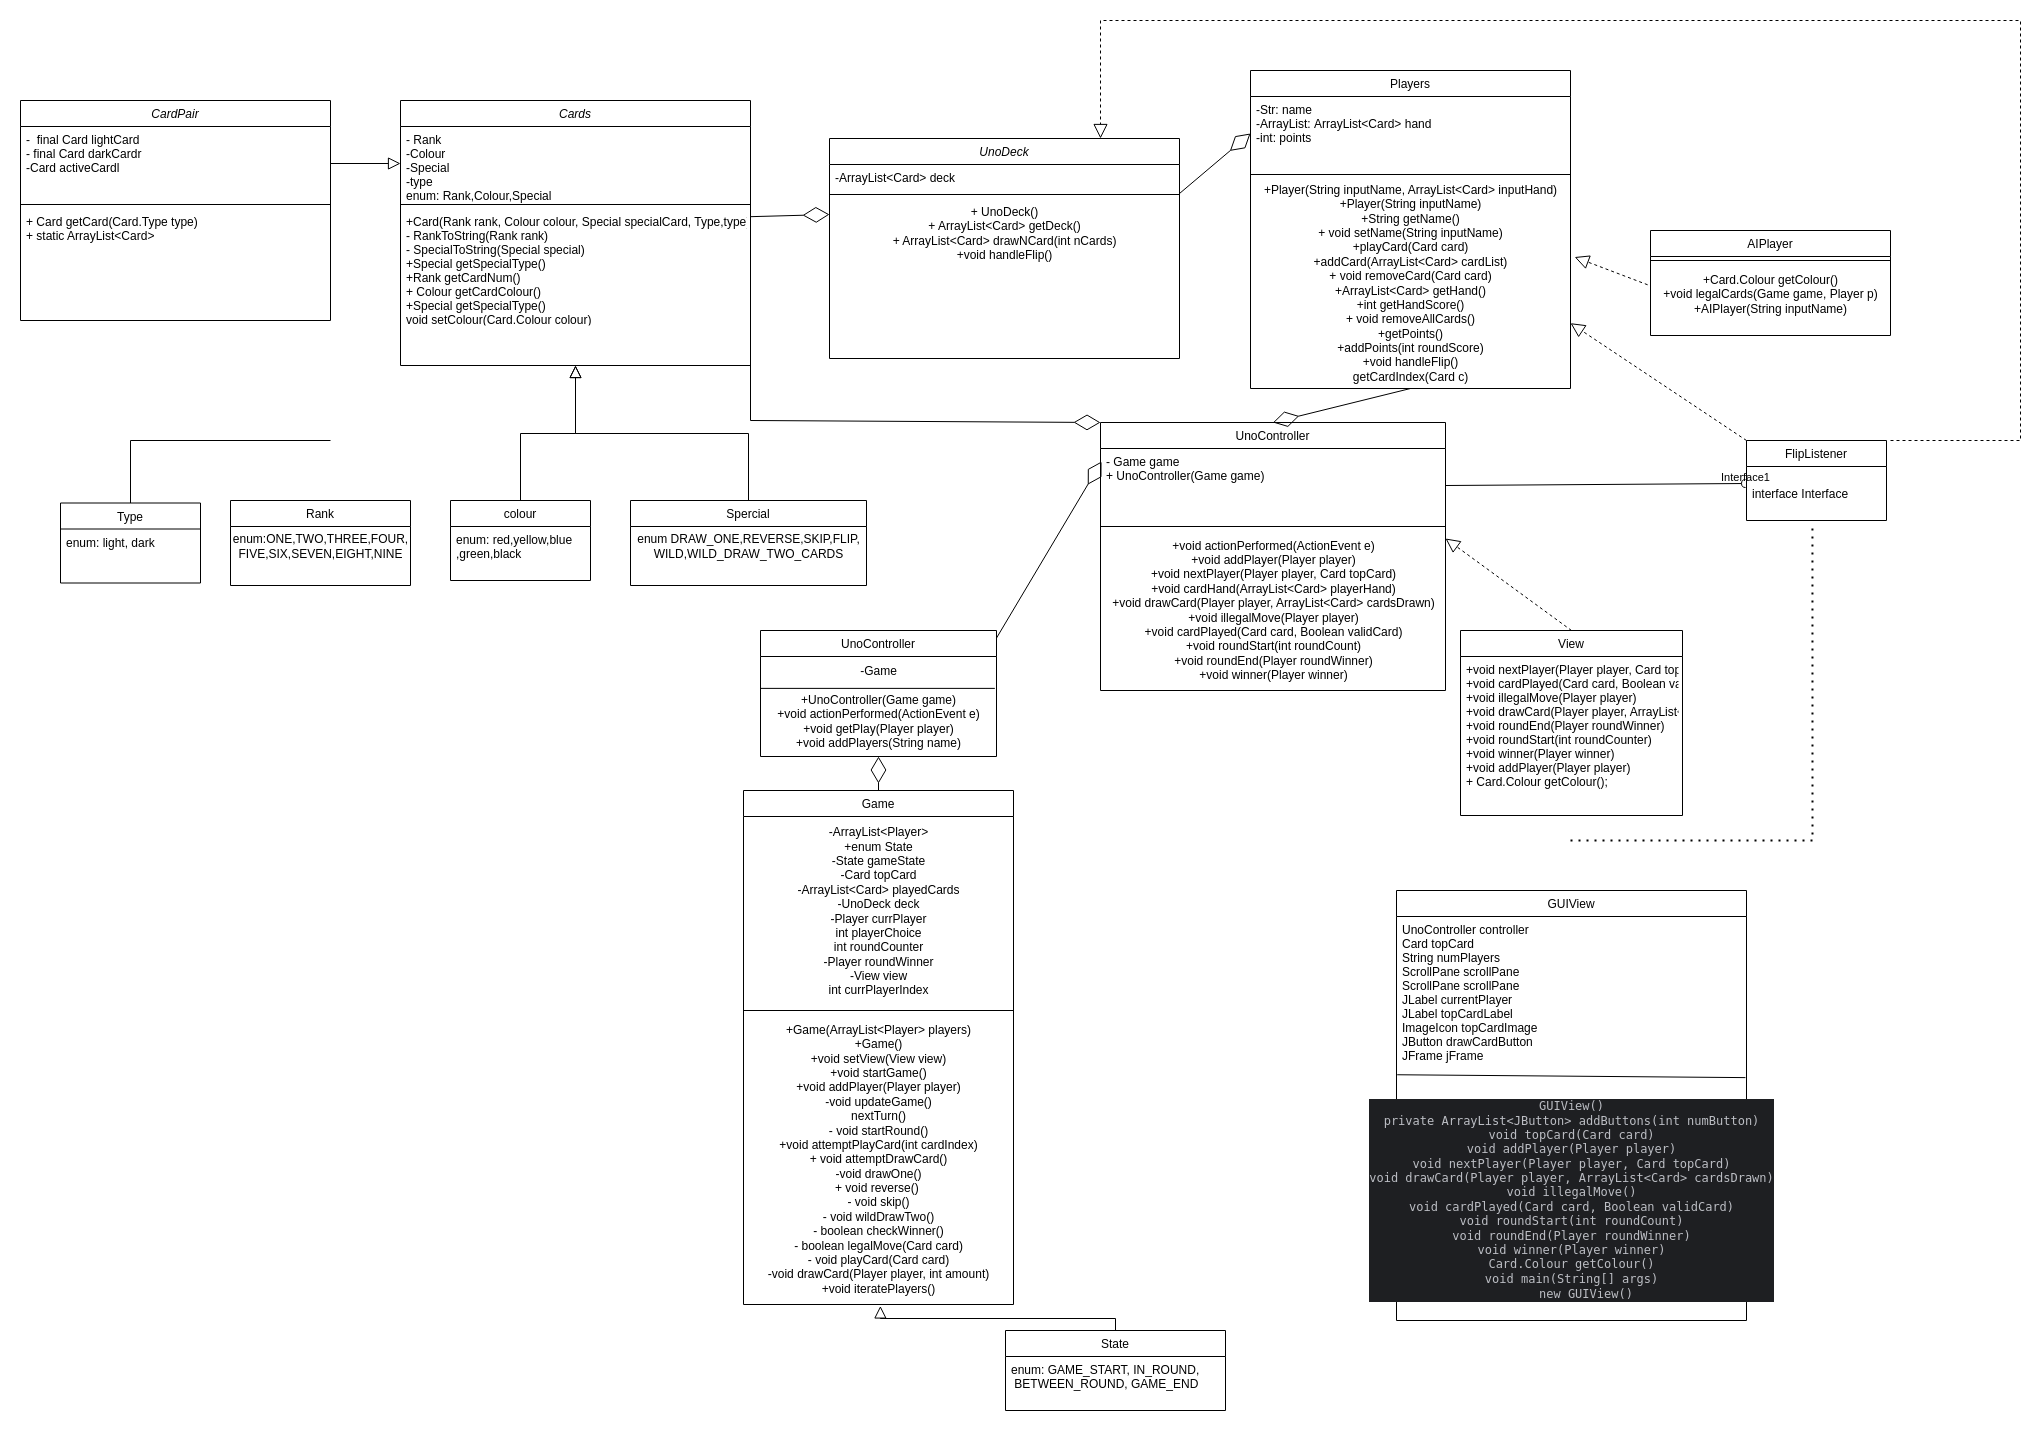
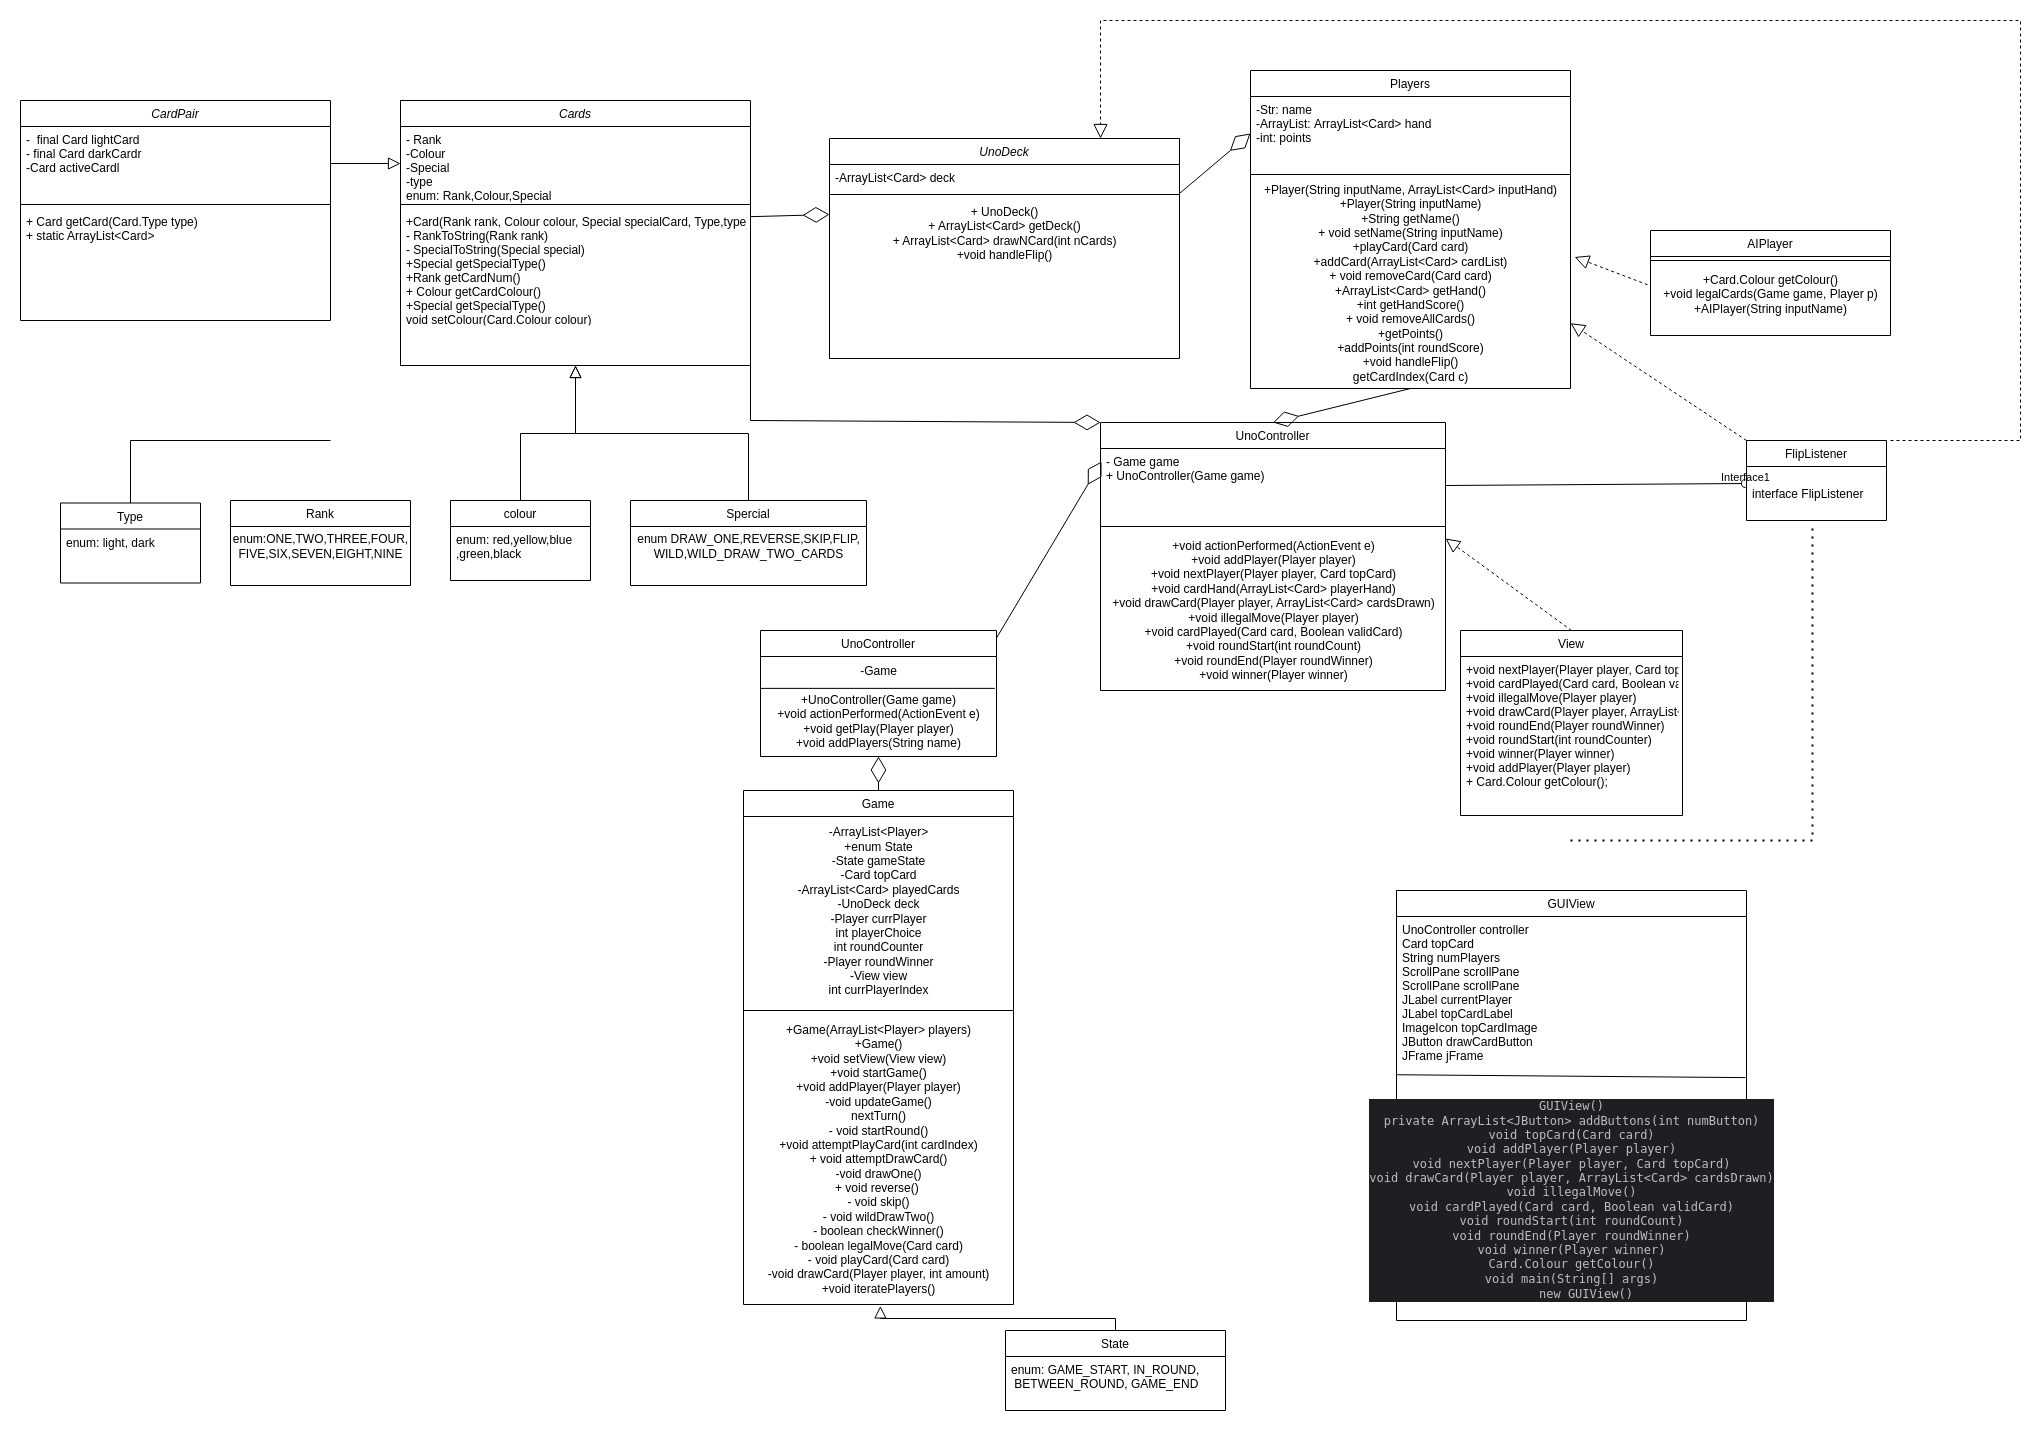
node "interface Interface": label "interface Interface" -> "interface FlipListener"
